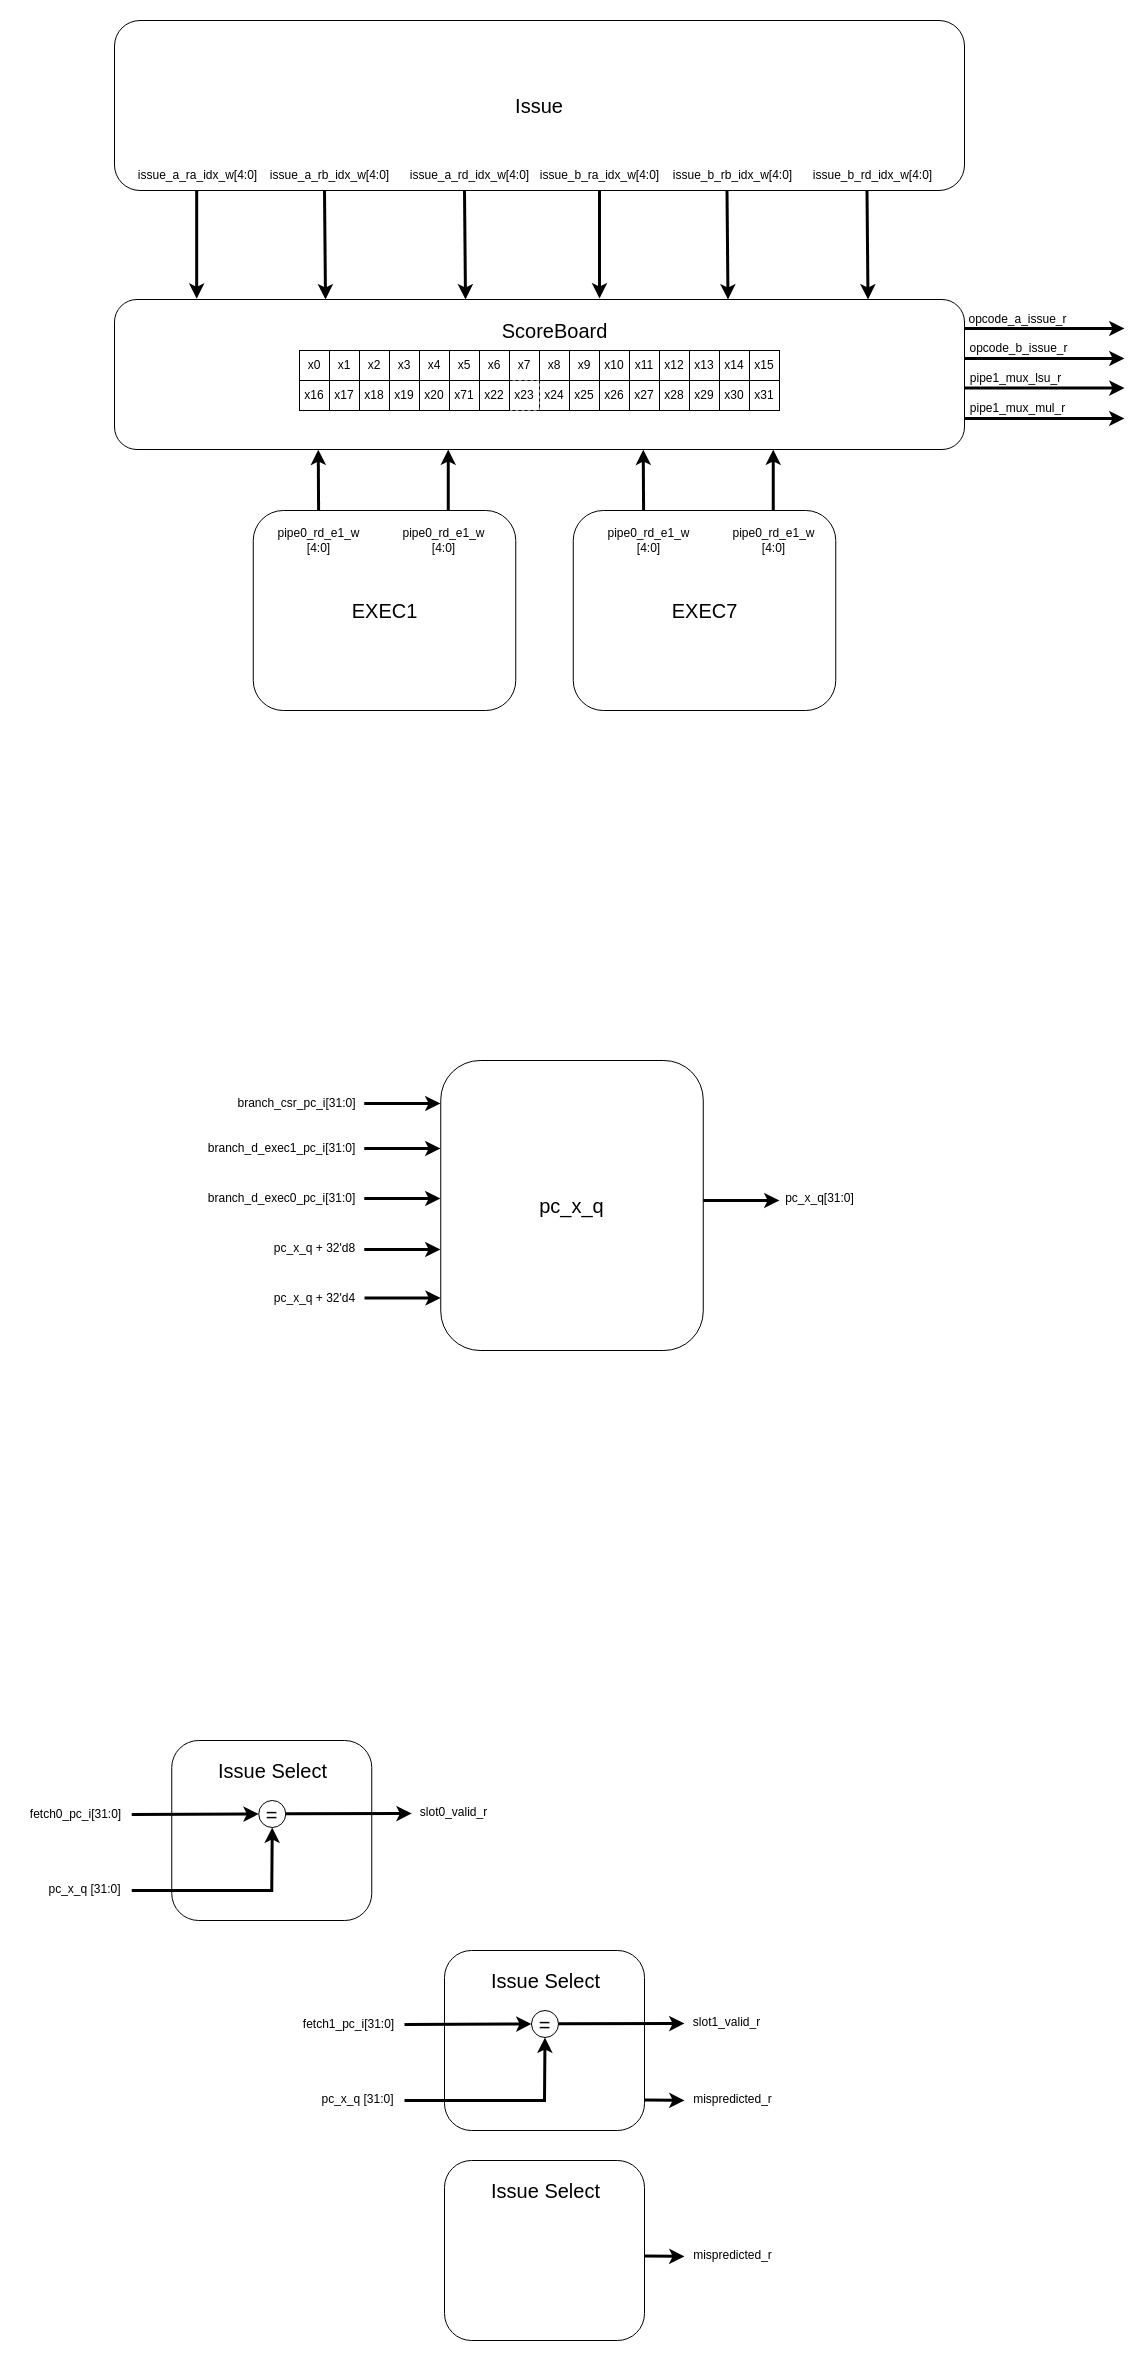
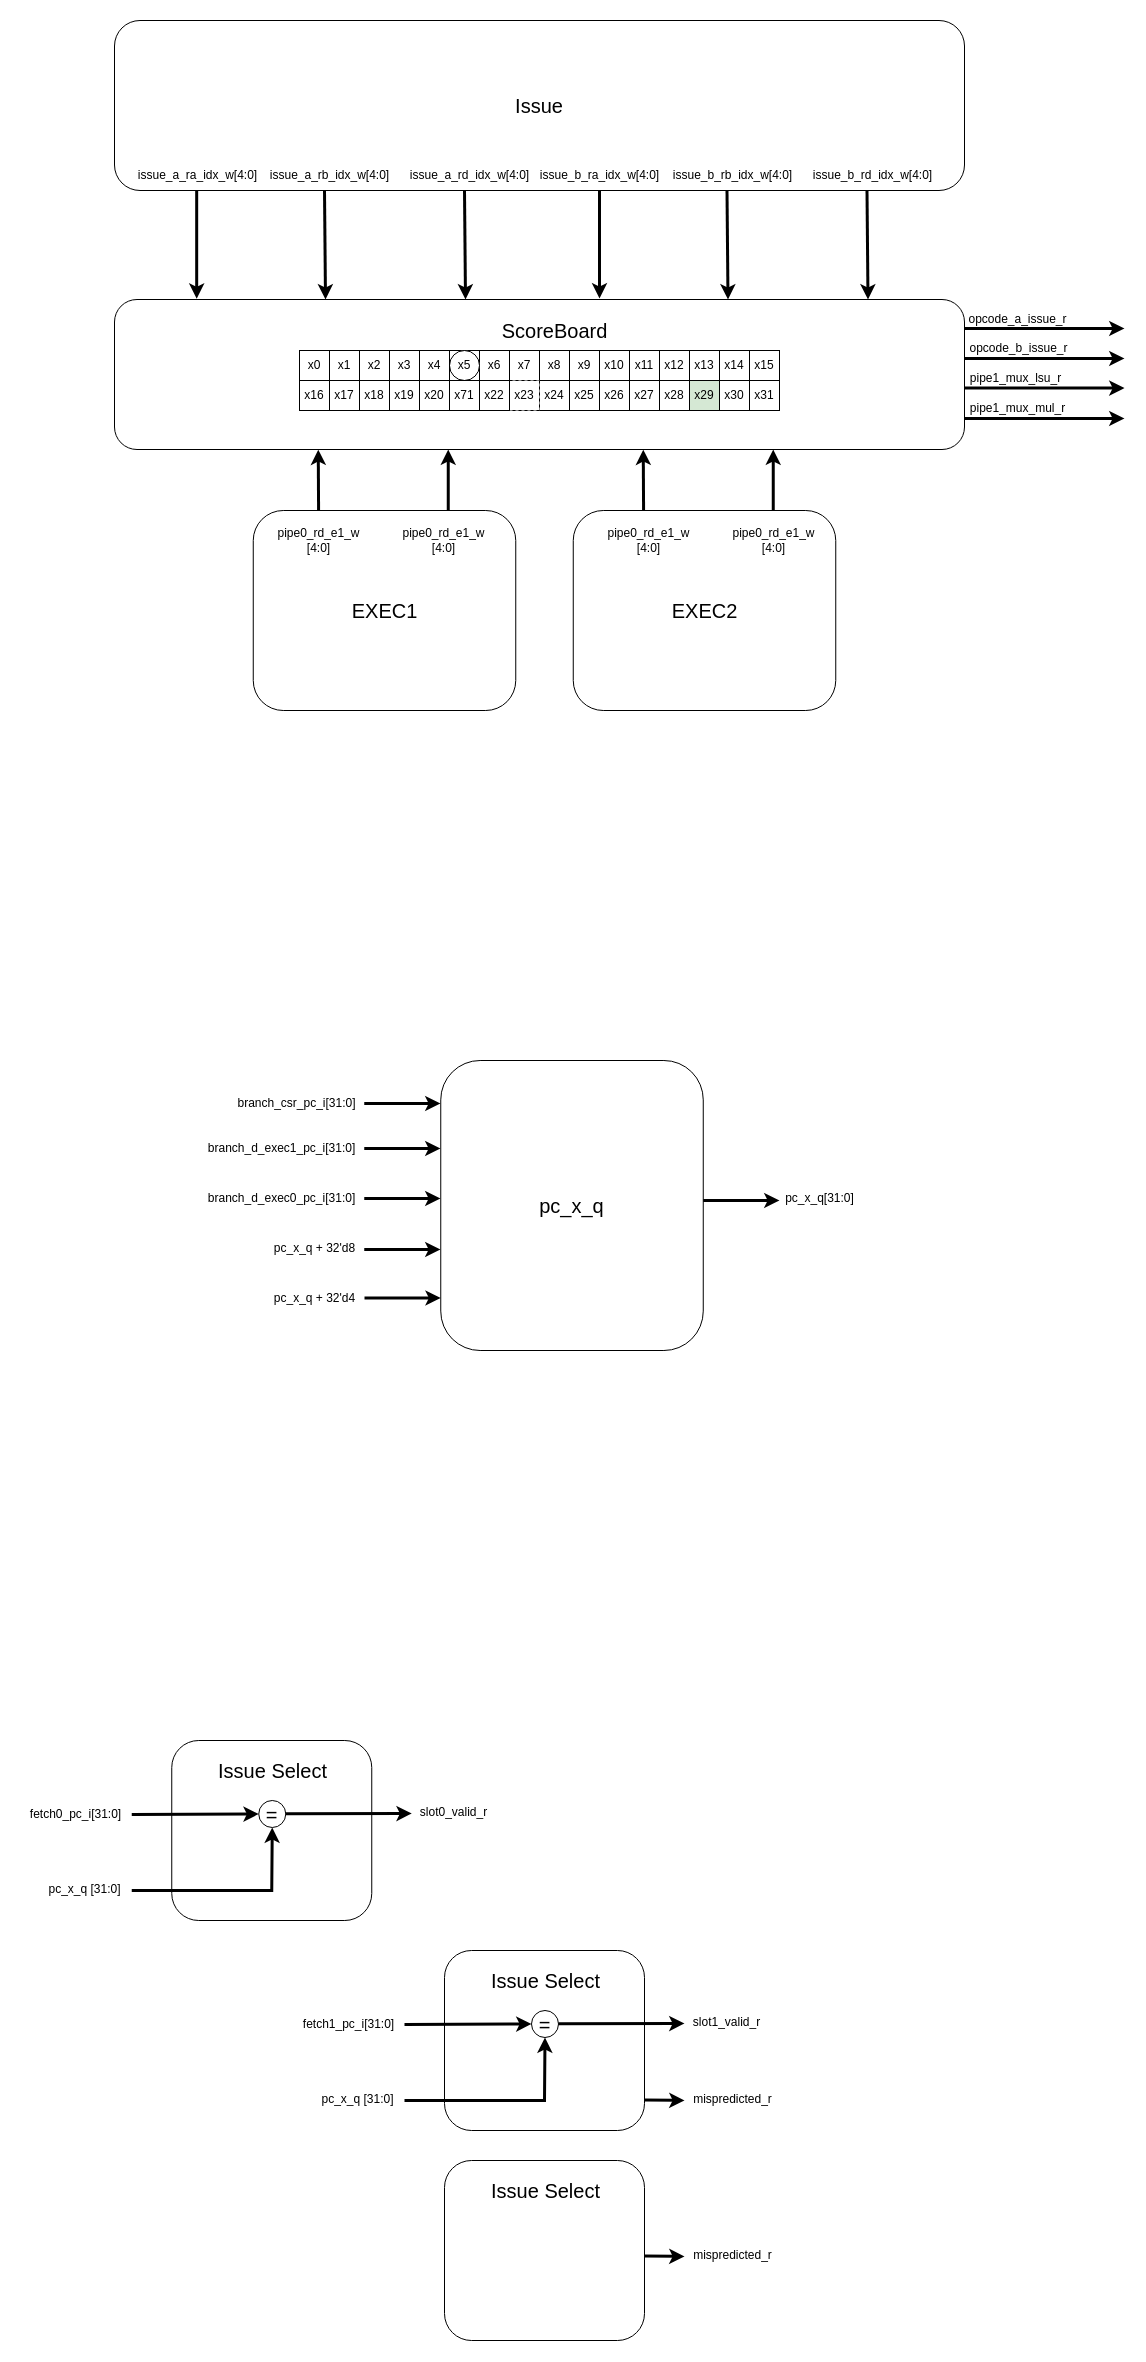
node "x5": shape rectangle -> ellipse
node "x29": fillcolor #ffffff -> #d5e8d4
node "EXEC7": label "EXEC7" -> "EXEC2"
